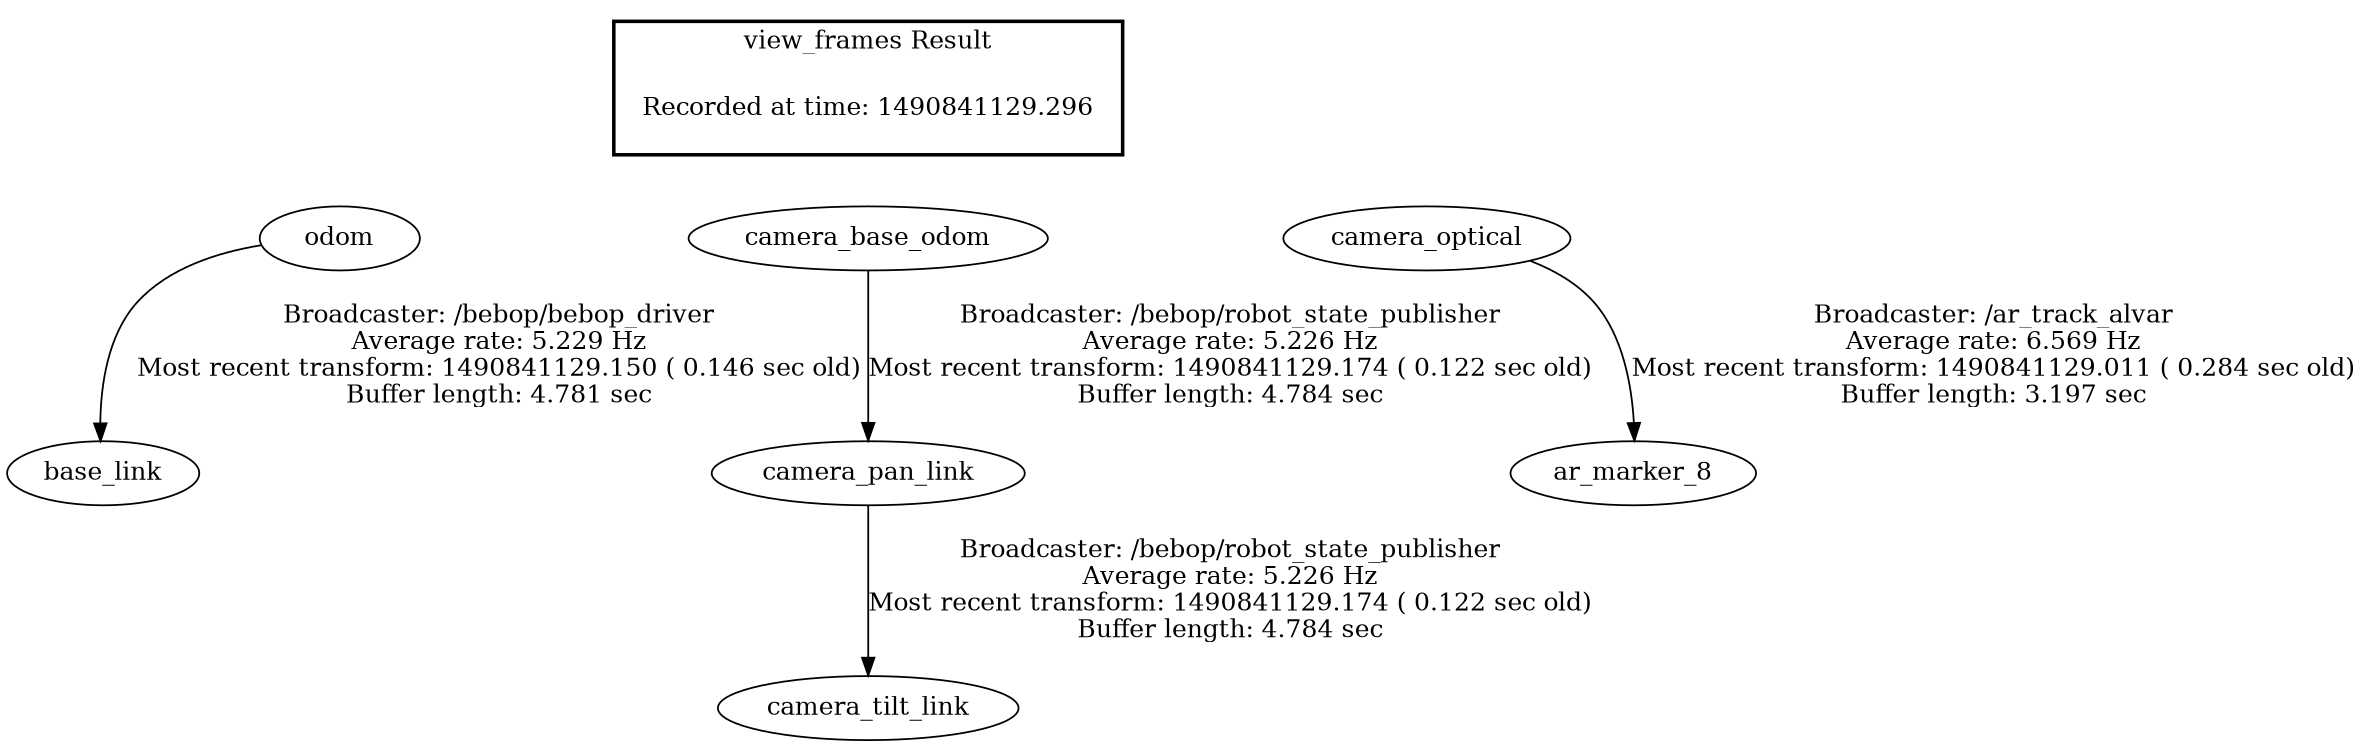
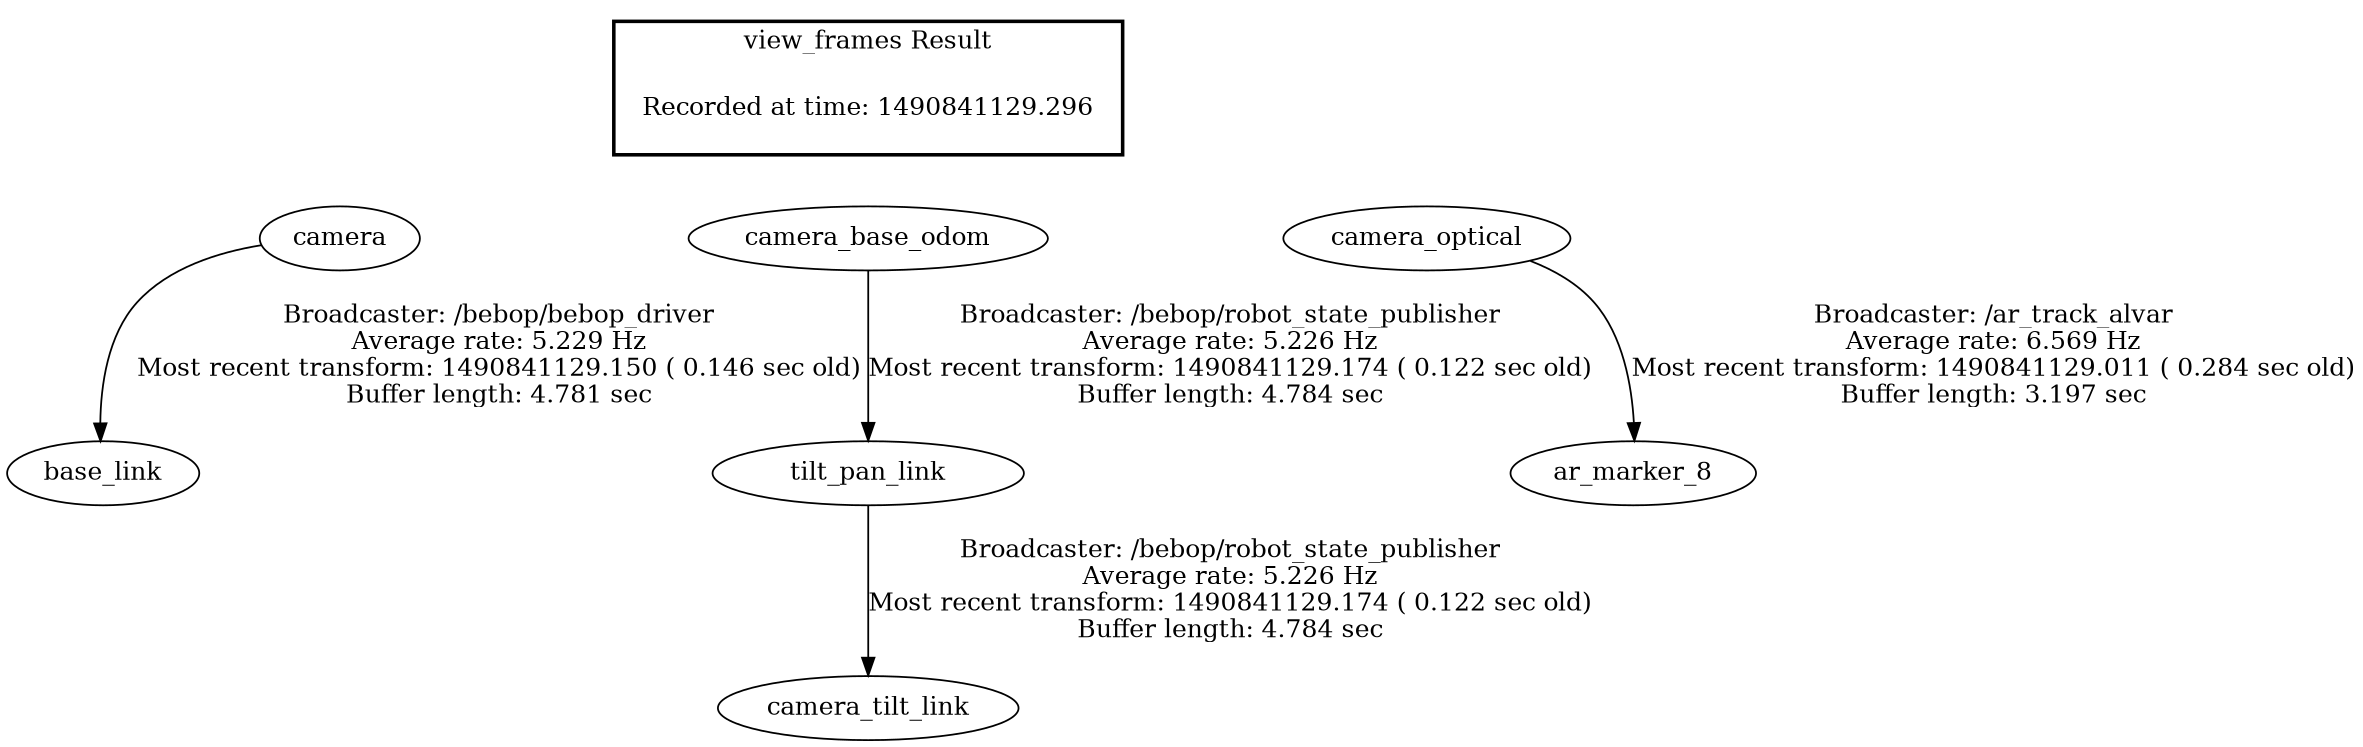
node "odom": label "odom" -> "camera"
node "camera_pan_link": label "camera_pan_link" -> "tilt_pan_link"
